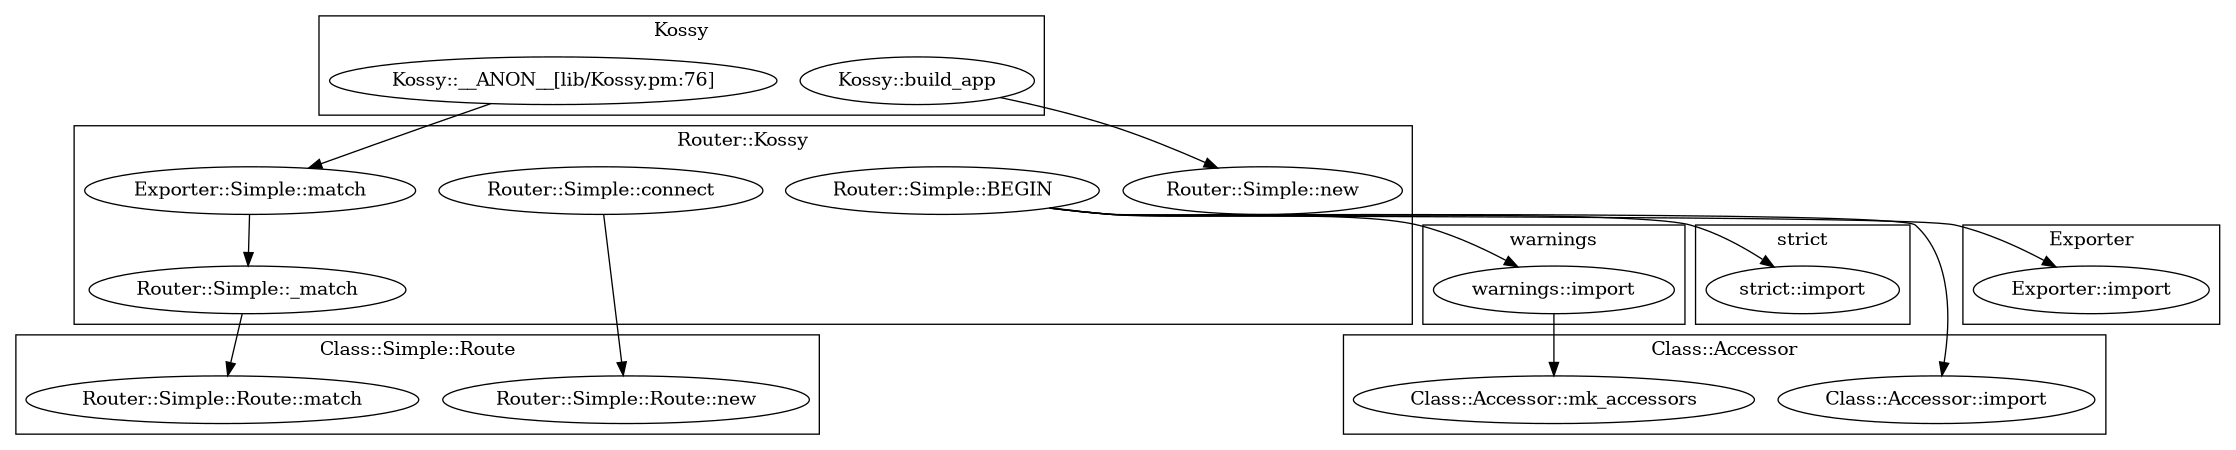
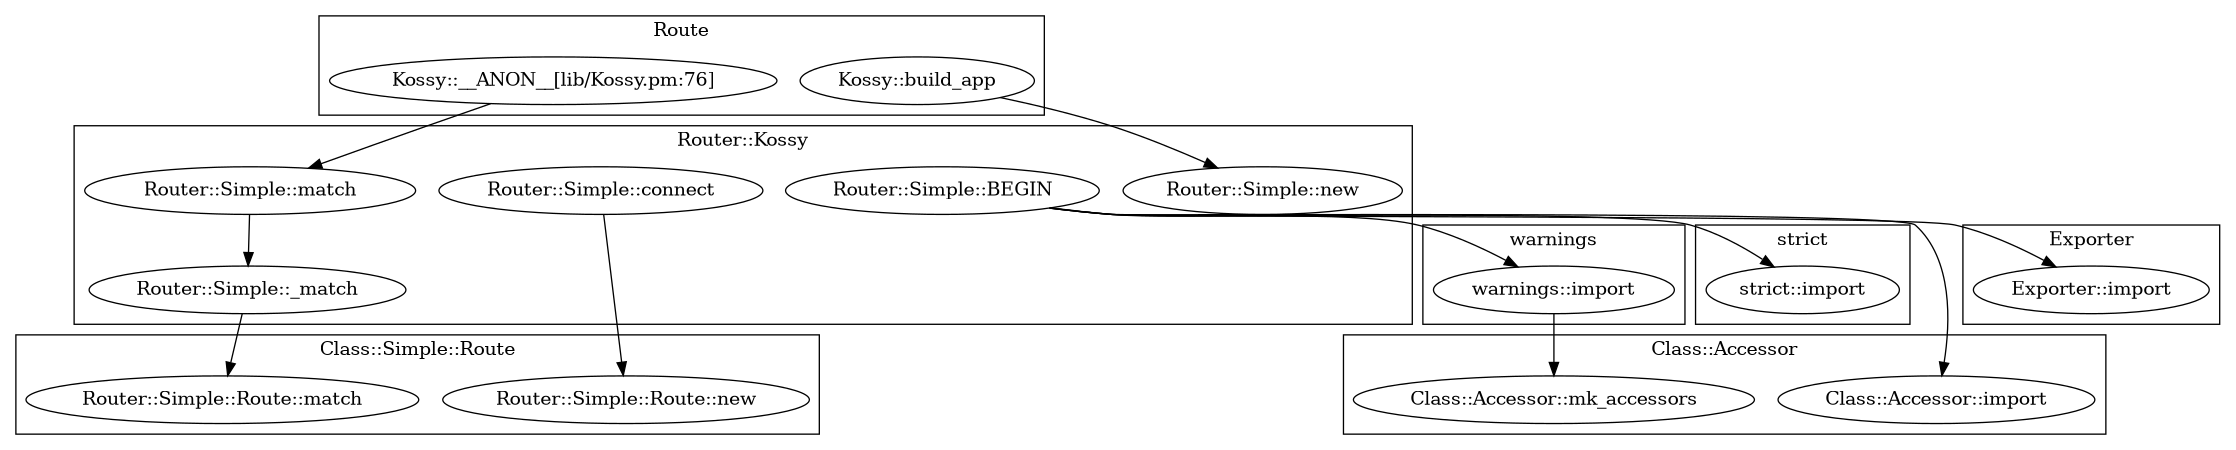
cluster "Kossy": label "Kossy" -> "Route"
node "Exporter::Simple::match": label "Exporter::Simple::match" -> "Router::Simple::match"
